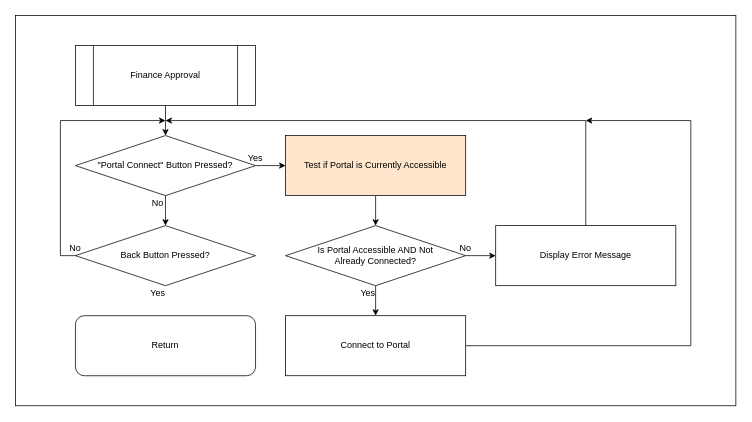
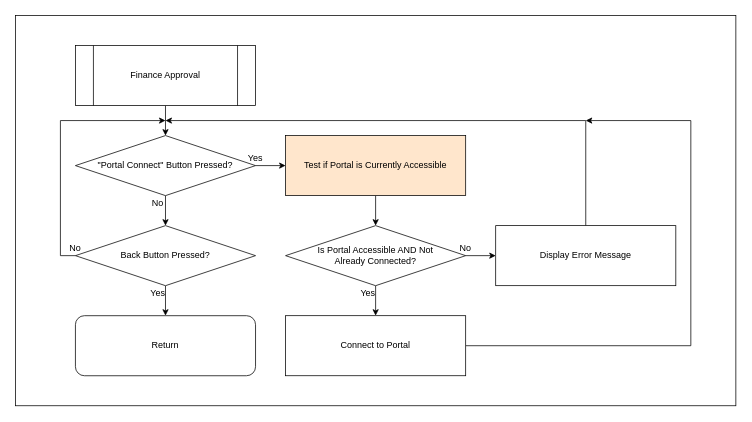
edge "Back Button Pressed?" -> "Return": added
